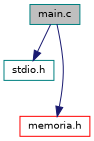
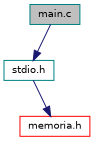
edge "main.c" -> "memoria.h": now "stdio.h" -> "memoria.h"
